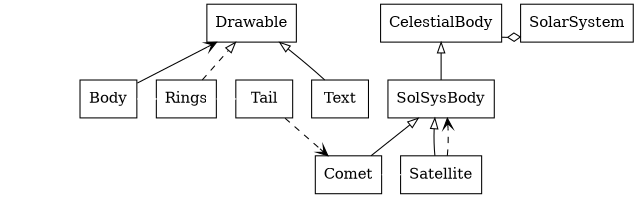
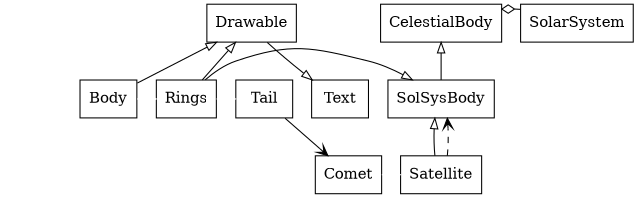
edge "CelestialBody" -> "SolarSystem": reversed
edge "Text" -> "Drawable": reversed
edge "Body" -> "Drawable": arrowhead open -> empty
edge "Rings" -> "Drawable": style dashed -> solid
edge "Tail" -> "Comet": style dashed -> solid
edge "Comet" -> "SolSysBody": now "Rings" -> "SolSysBody"
